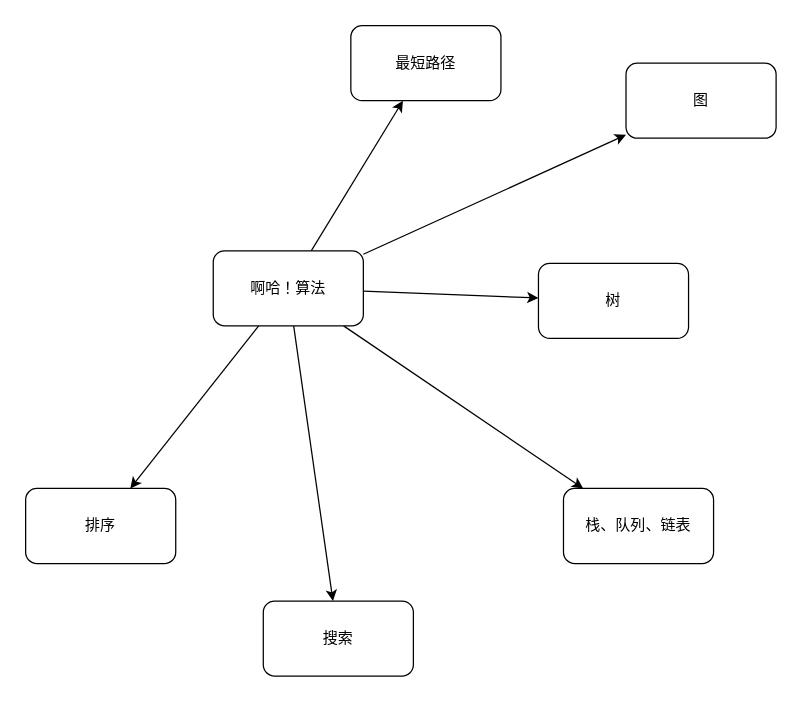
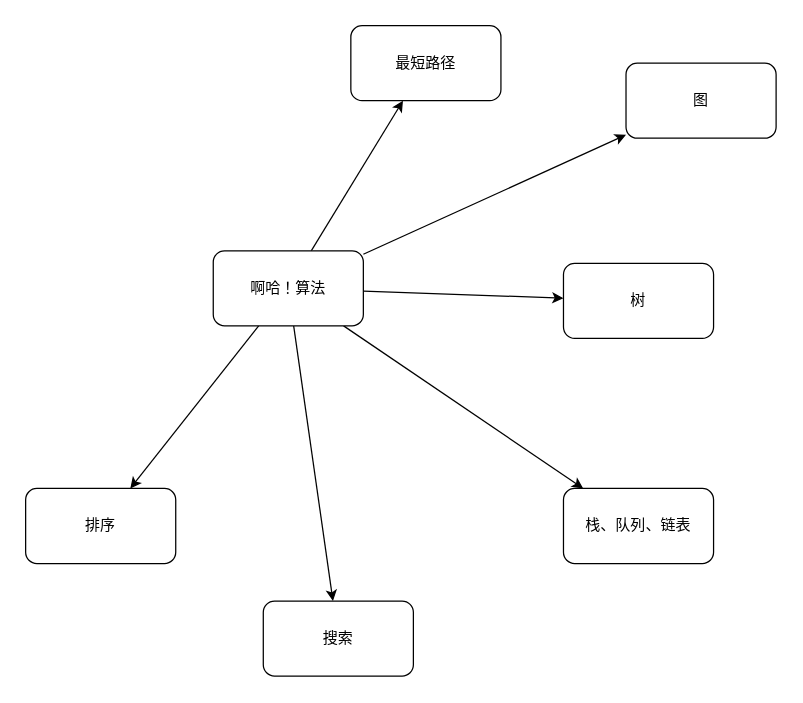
node "树": moved (613, 301) -> (638, 301)
